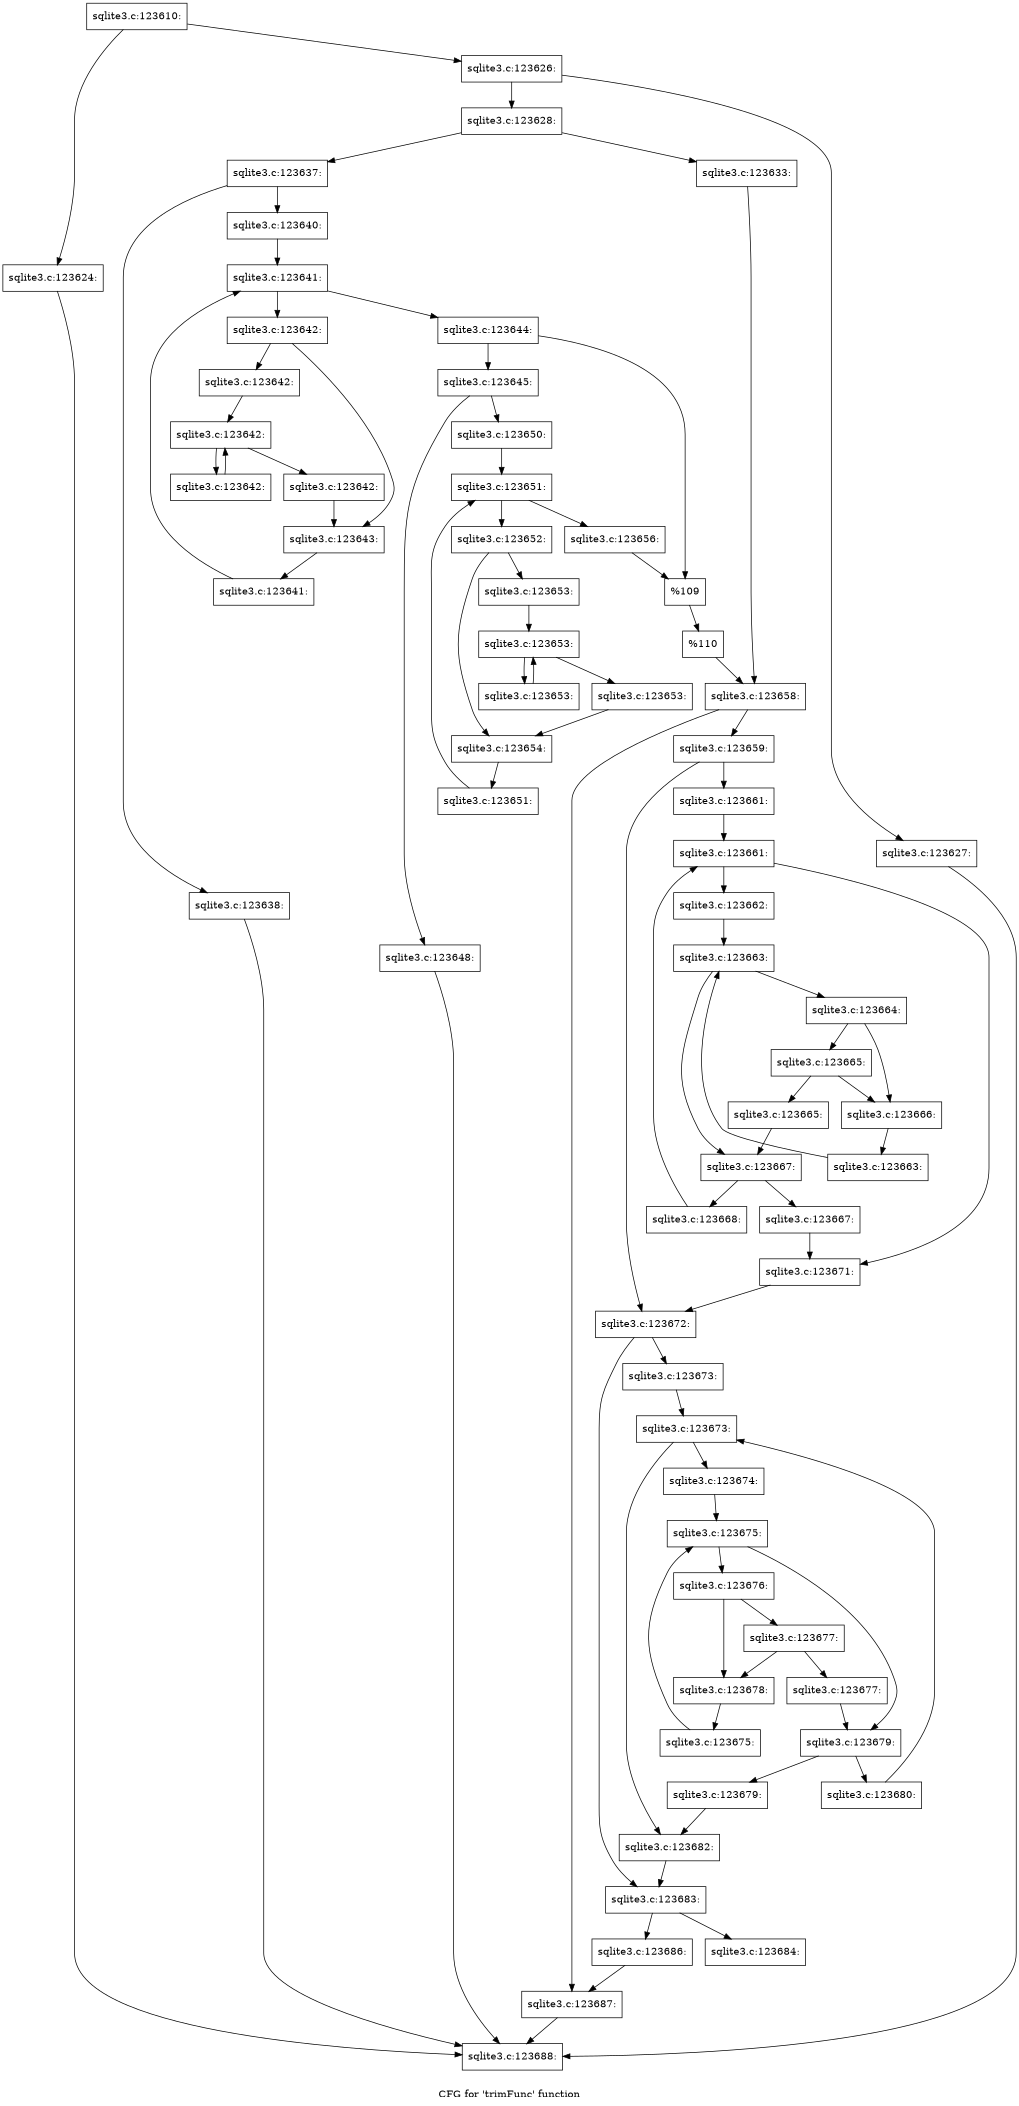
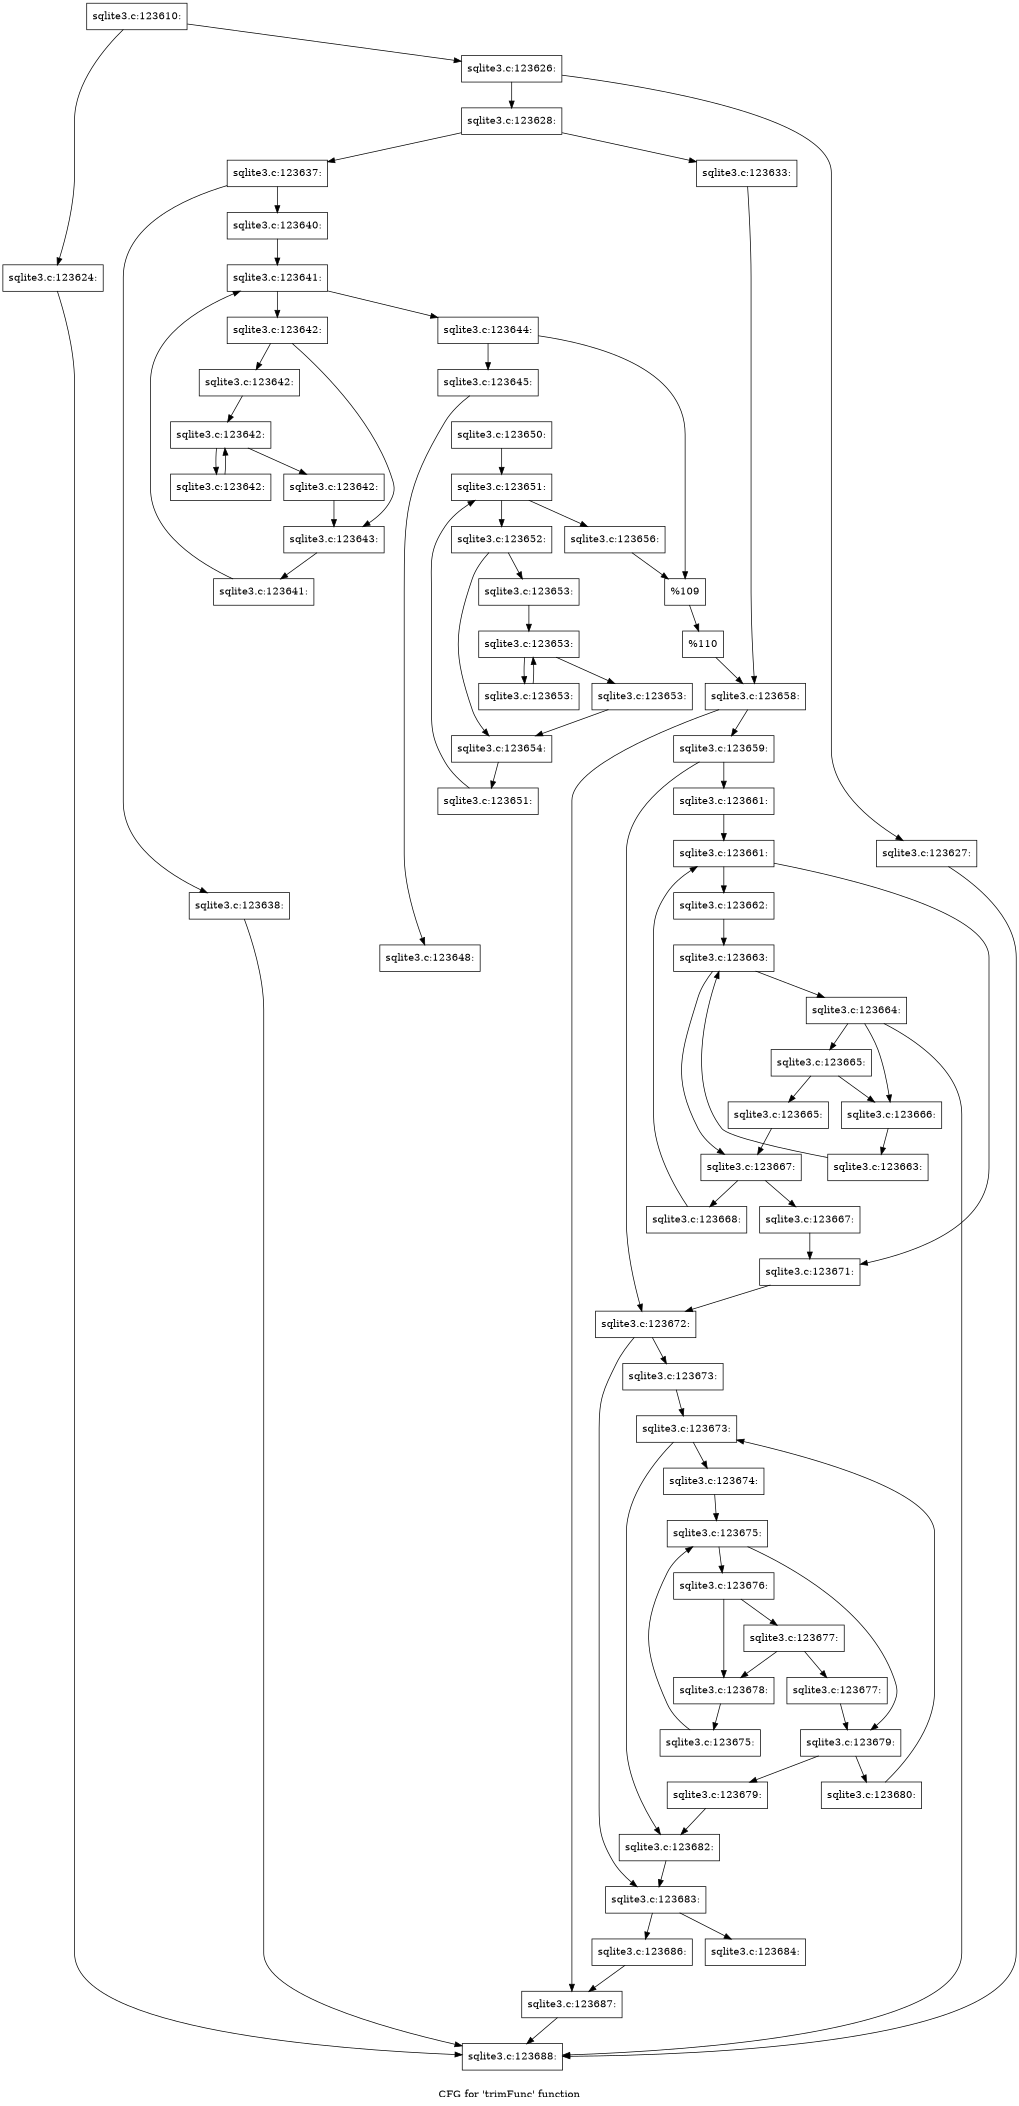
edge "sqlite3.c:123645:" -> "sqlite3.c:123650:": removed
edge "sqlite3.c:123648:" -> "sqlite3.c:123688:": now "sqlite3.c:123664:" -> "sqlite3.c:123688:"
